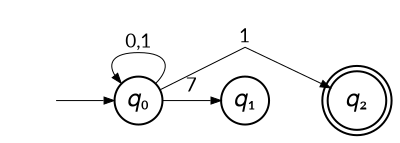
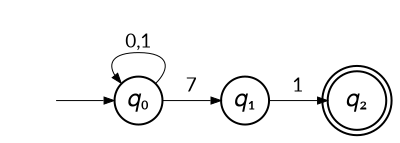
edge "𝑞₀" -> "𝑞₂": now "𝑞₁" -> "𝑞₂"
